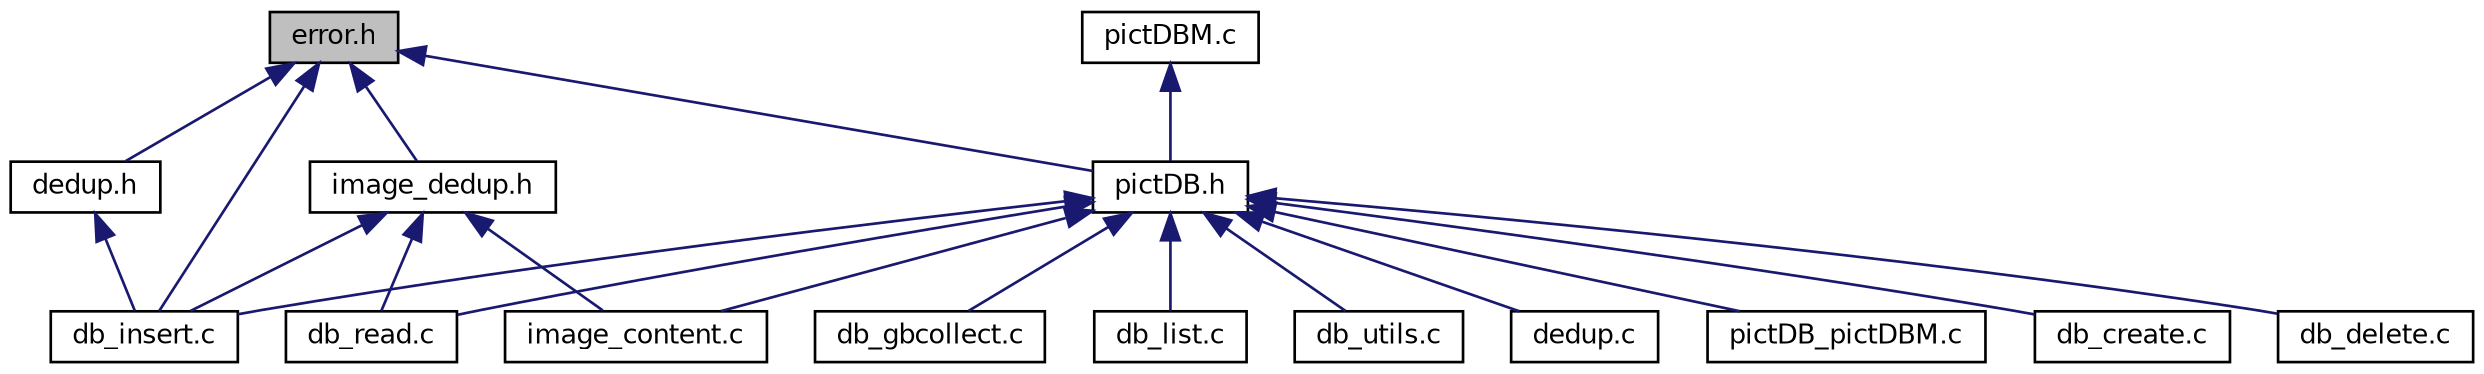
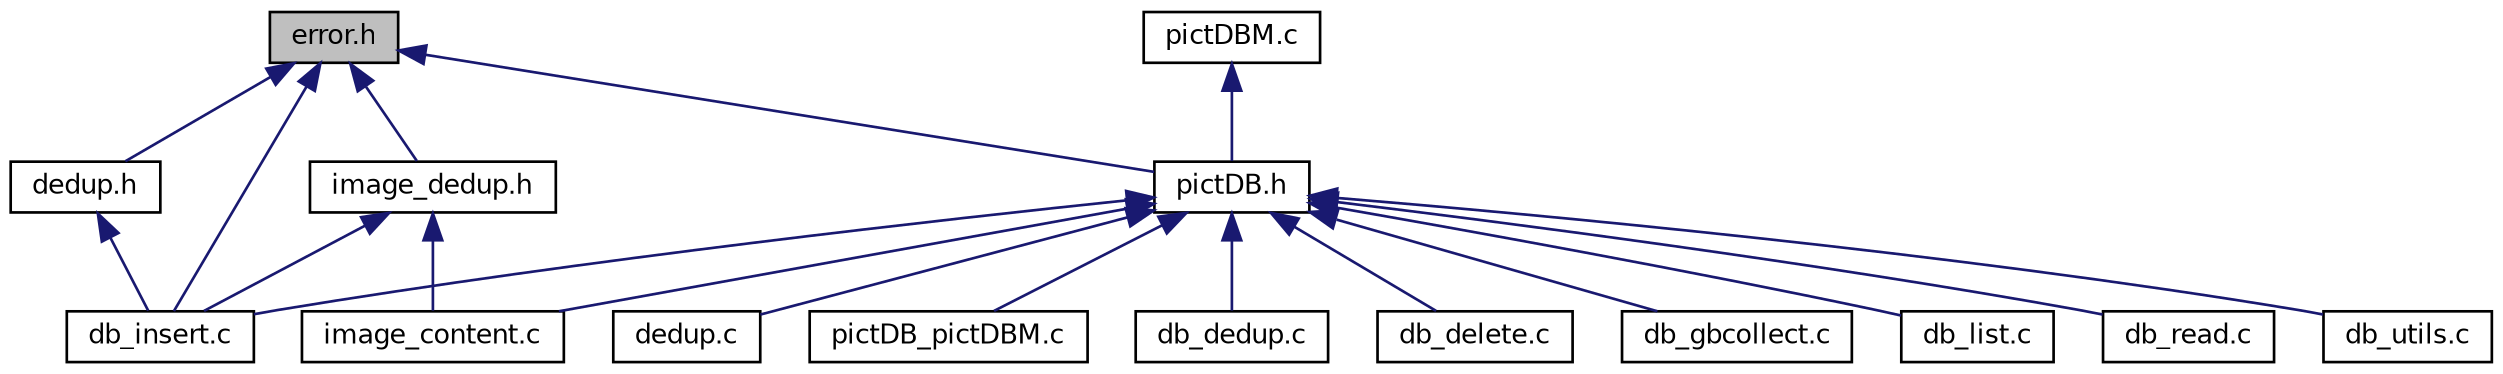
edge "db_read.c" -> "image_dedup.h": removed
node "db_create.c": label "db_create.c" -> "db_dedup.c"
